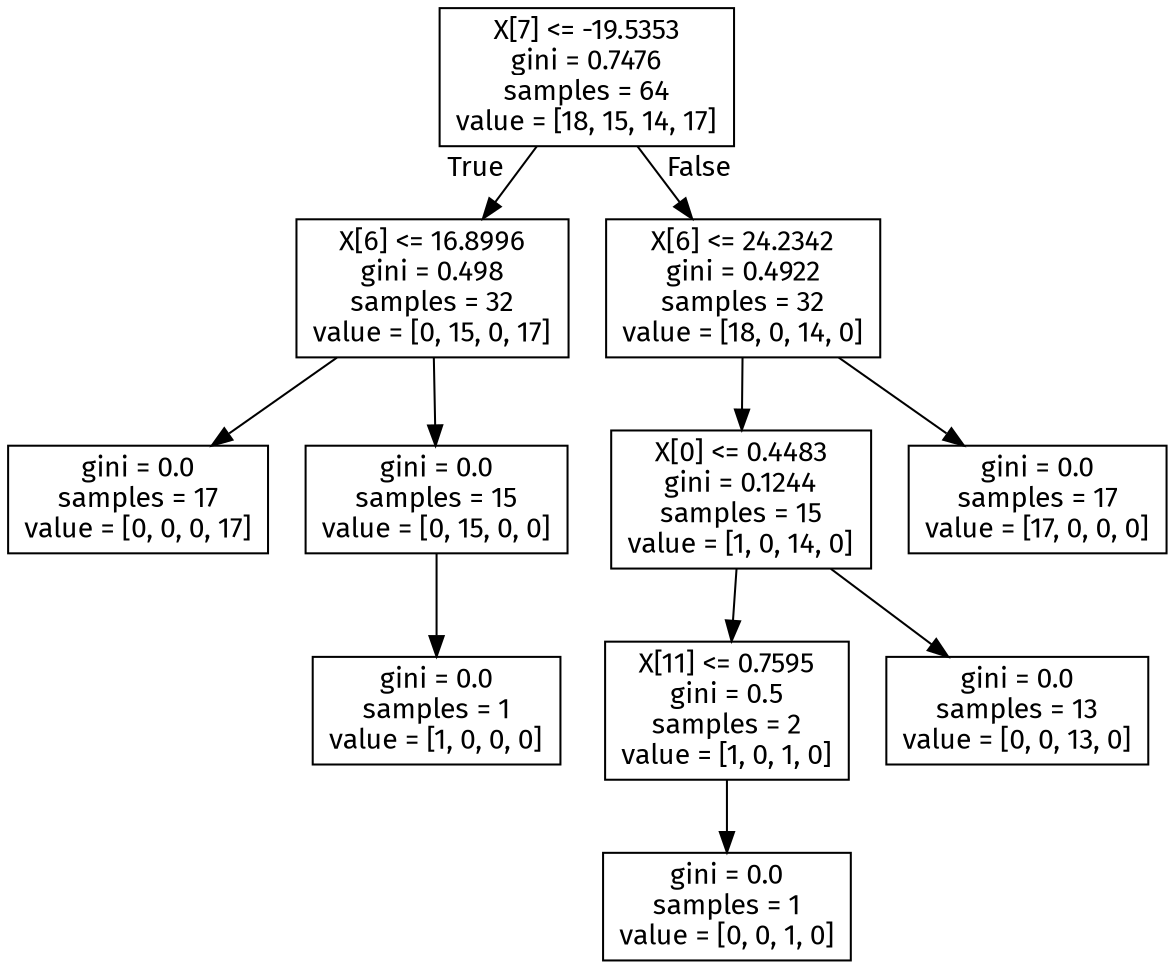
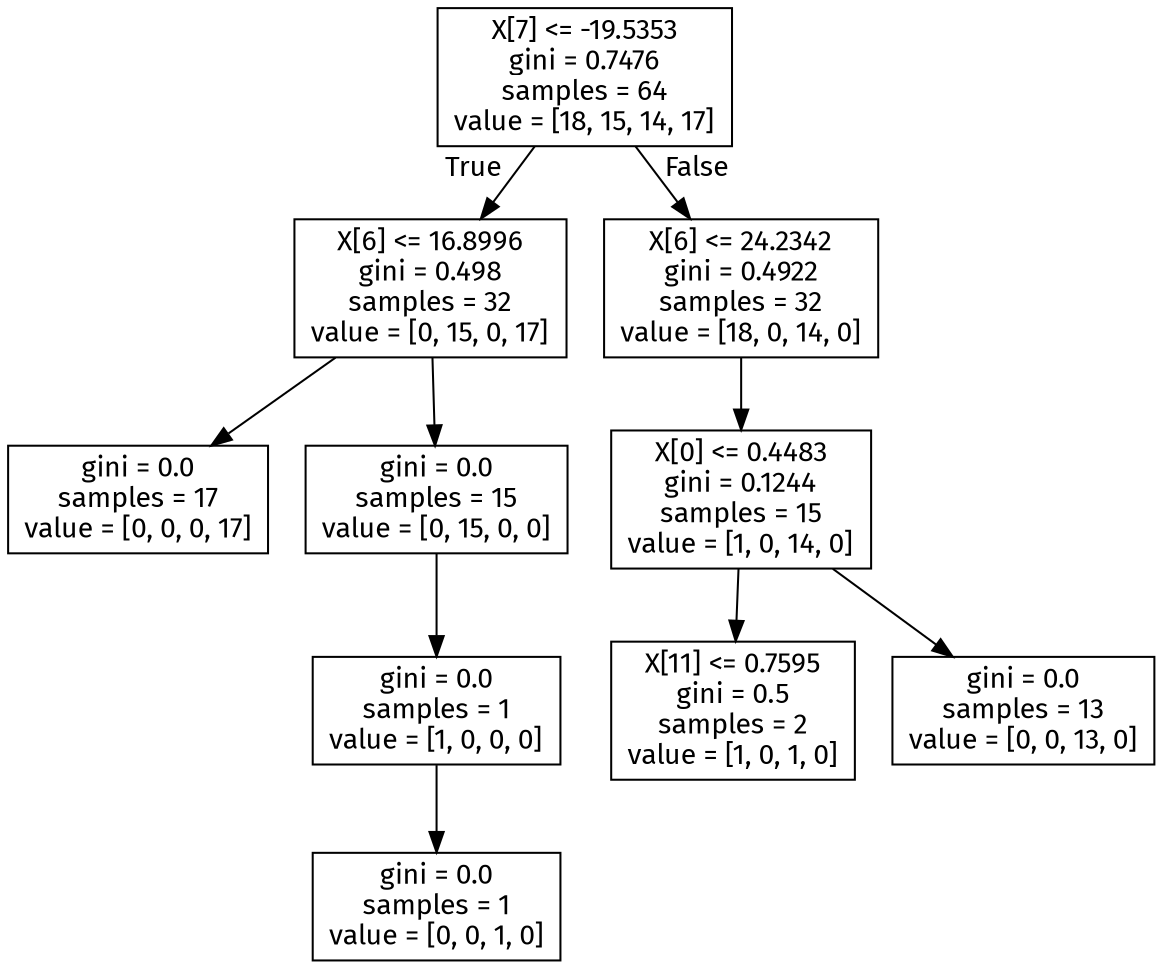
node "gini = 0.0 samples = 17 value = [17, 0, 0, 0]": removed
edge "X[11] <= 0.7595 gini = 0.5 samples = 2 value = [1, 0, 1, 0]" -> "gini = 0.0 samples = 1 value = [0, 0, 1, 0]": now "gini = 0.0 samples = 1 value = [1, 0, 0, 0]" -> "gini = 0.0 samples = 1 value = [0, 0, 1, 0]"
